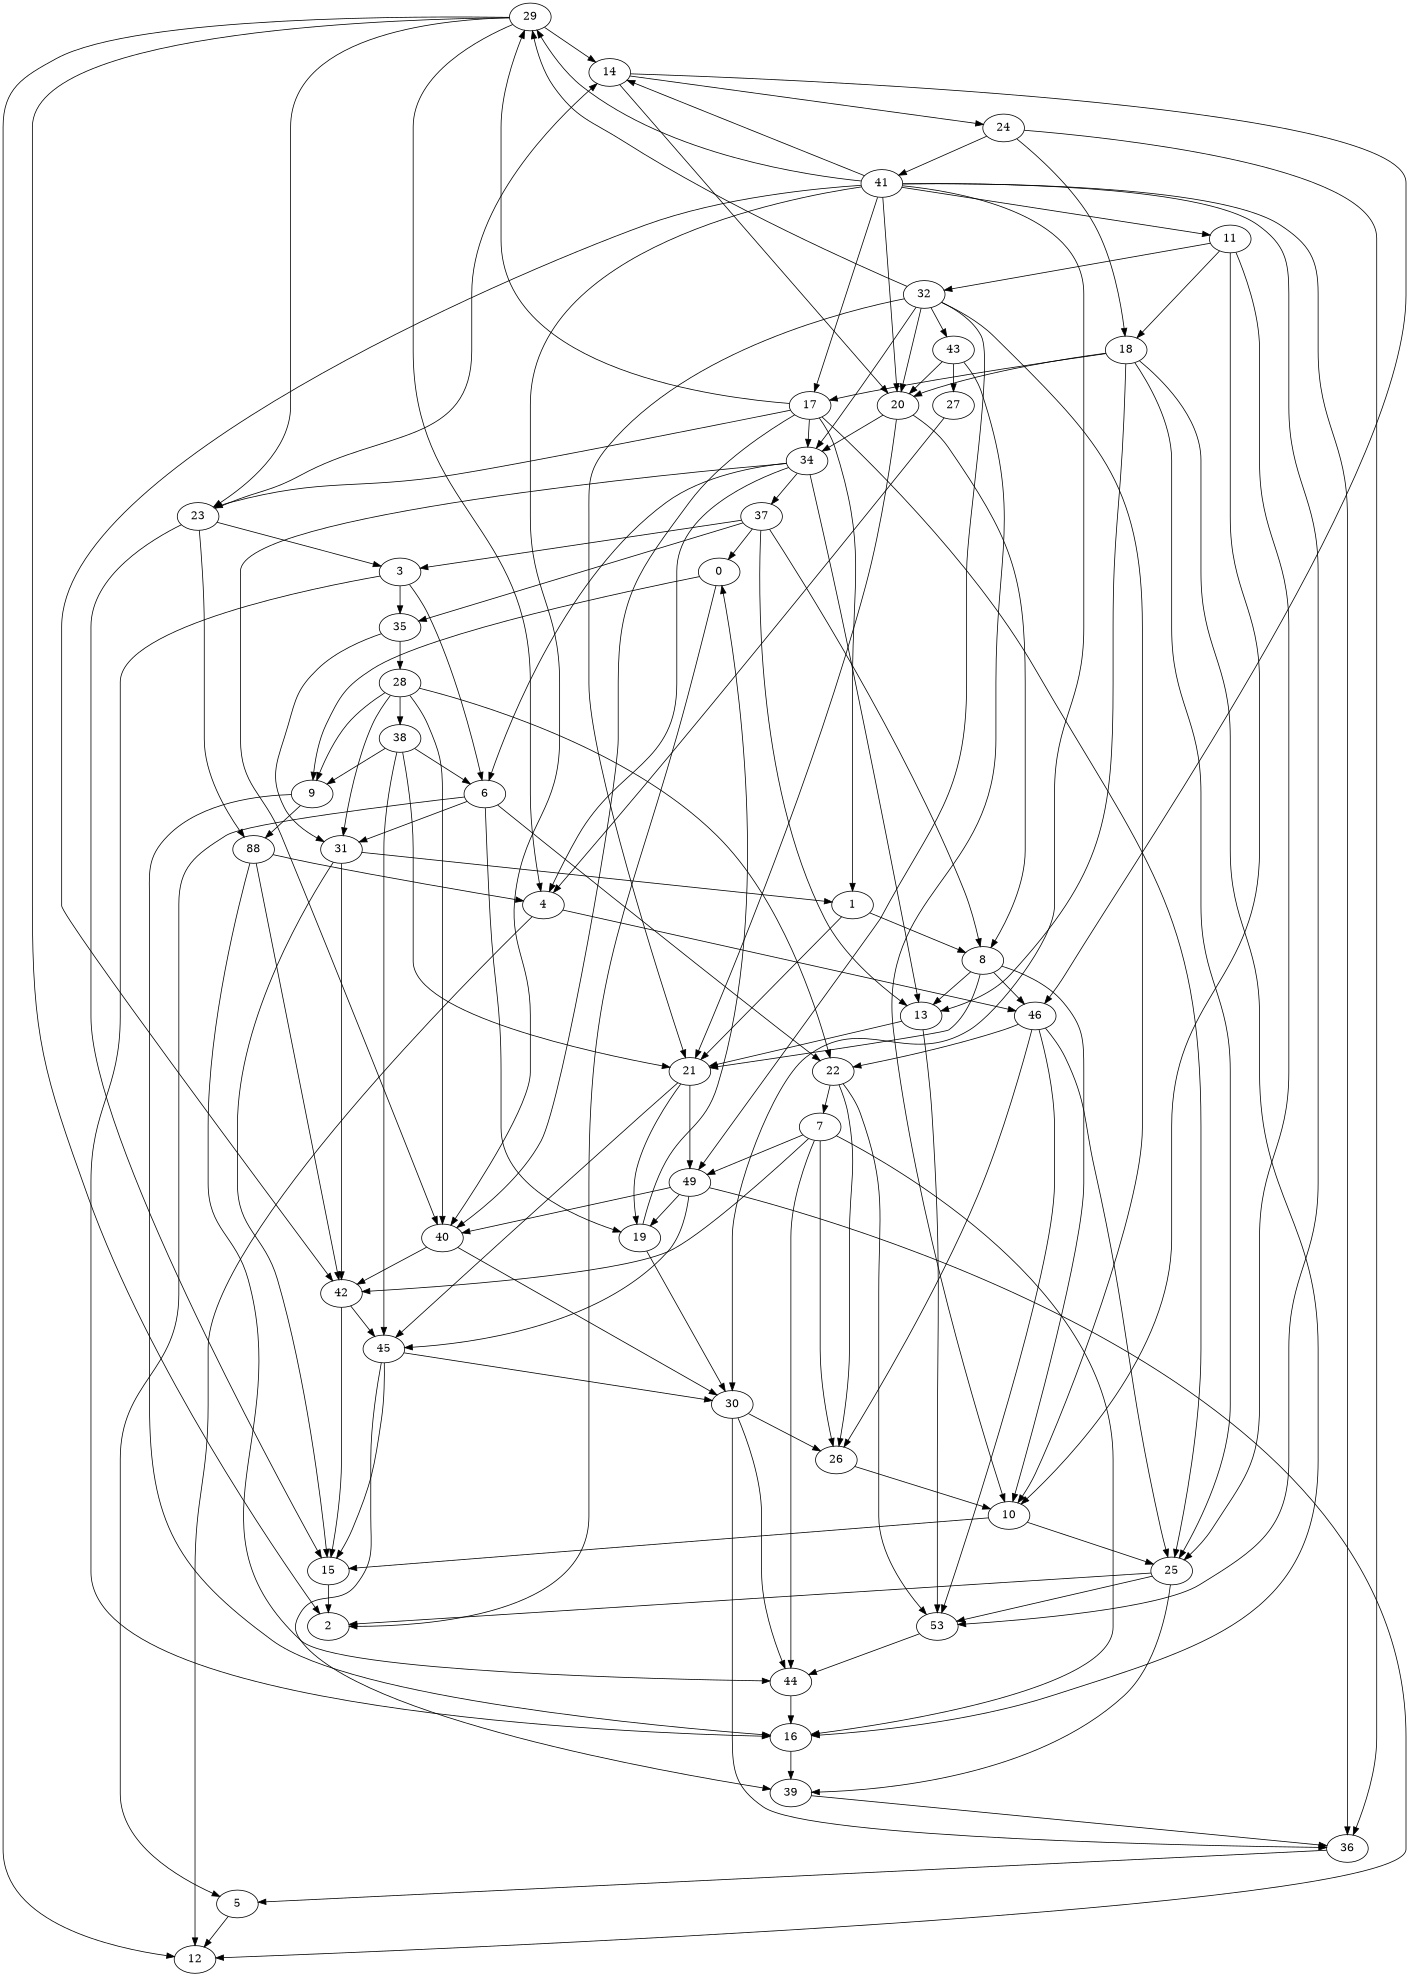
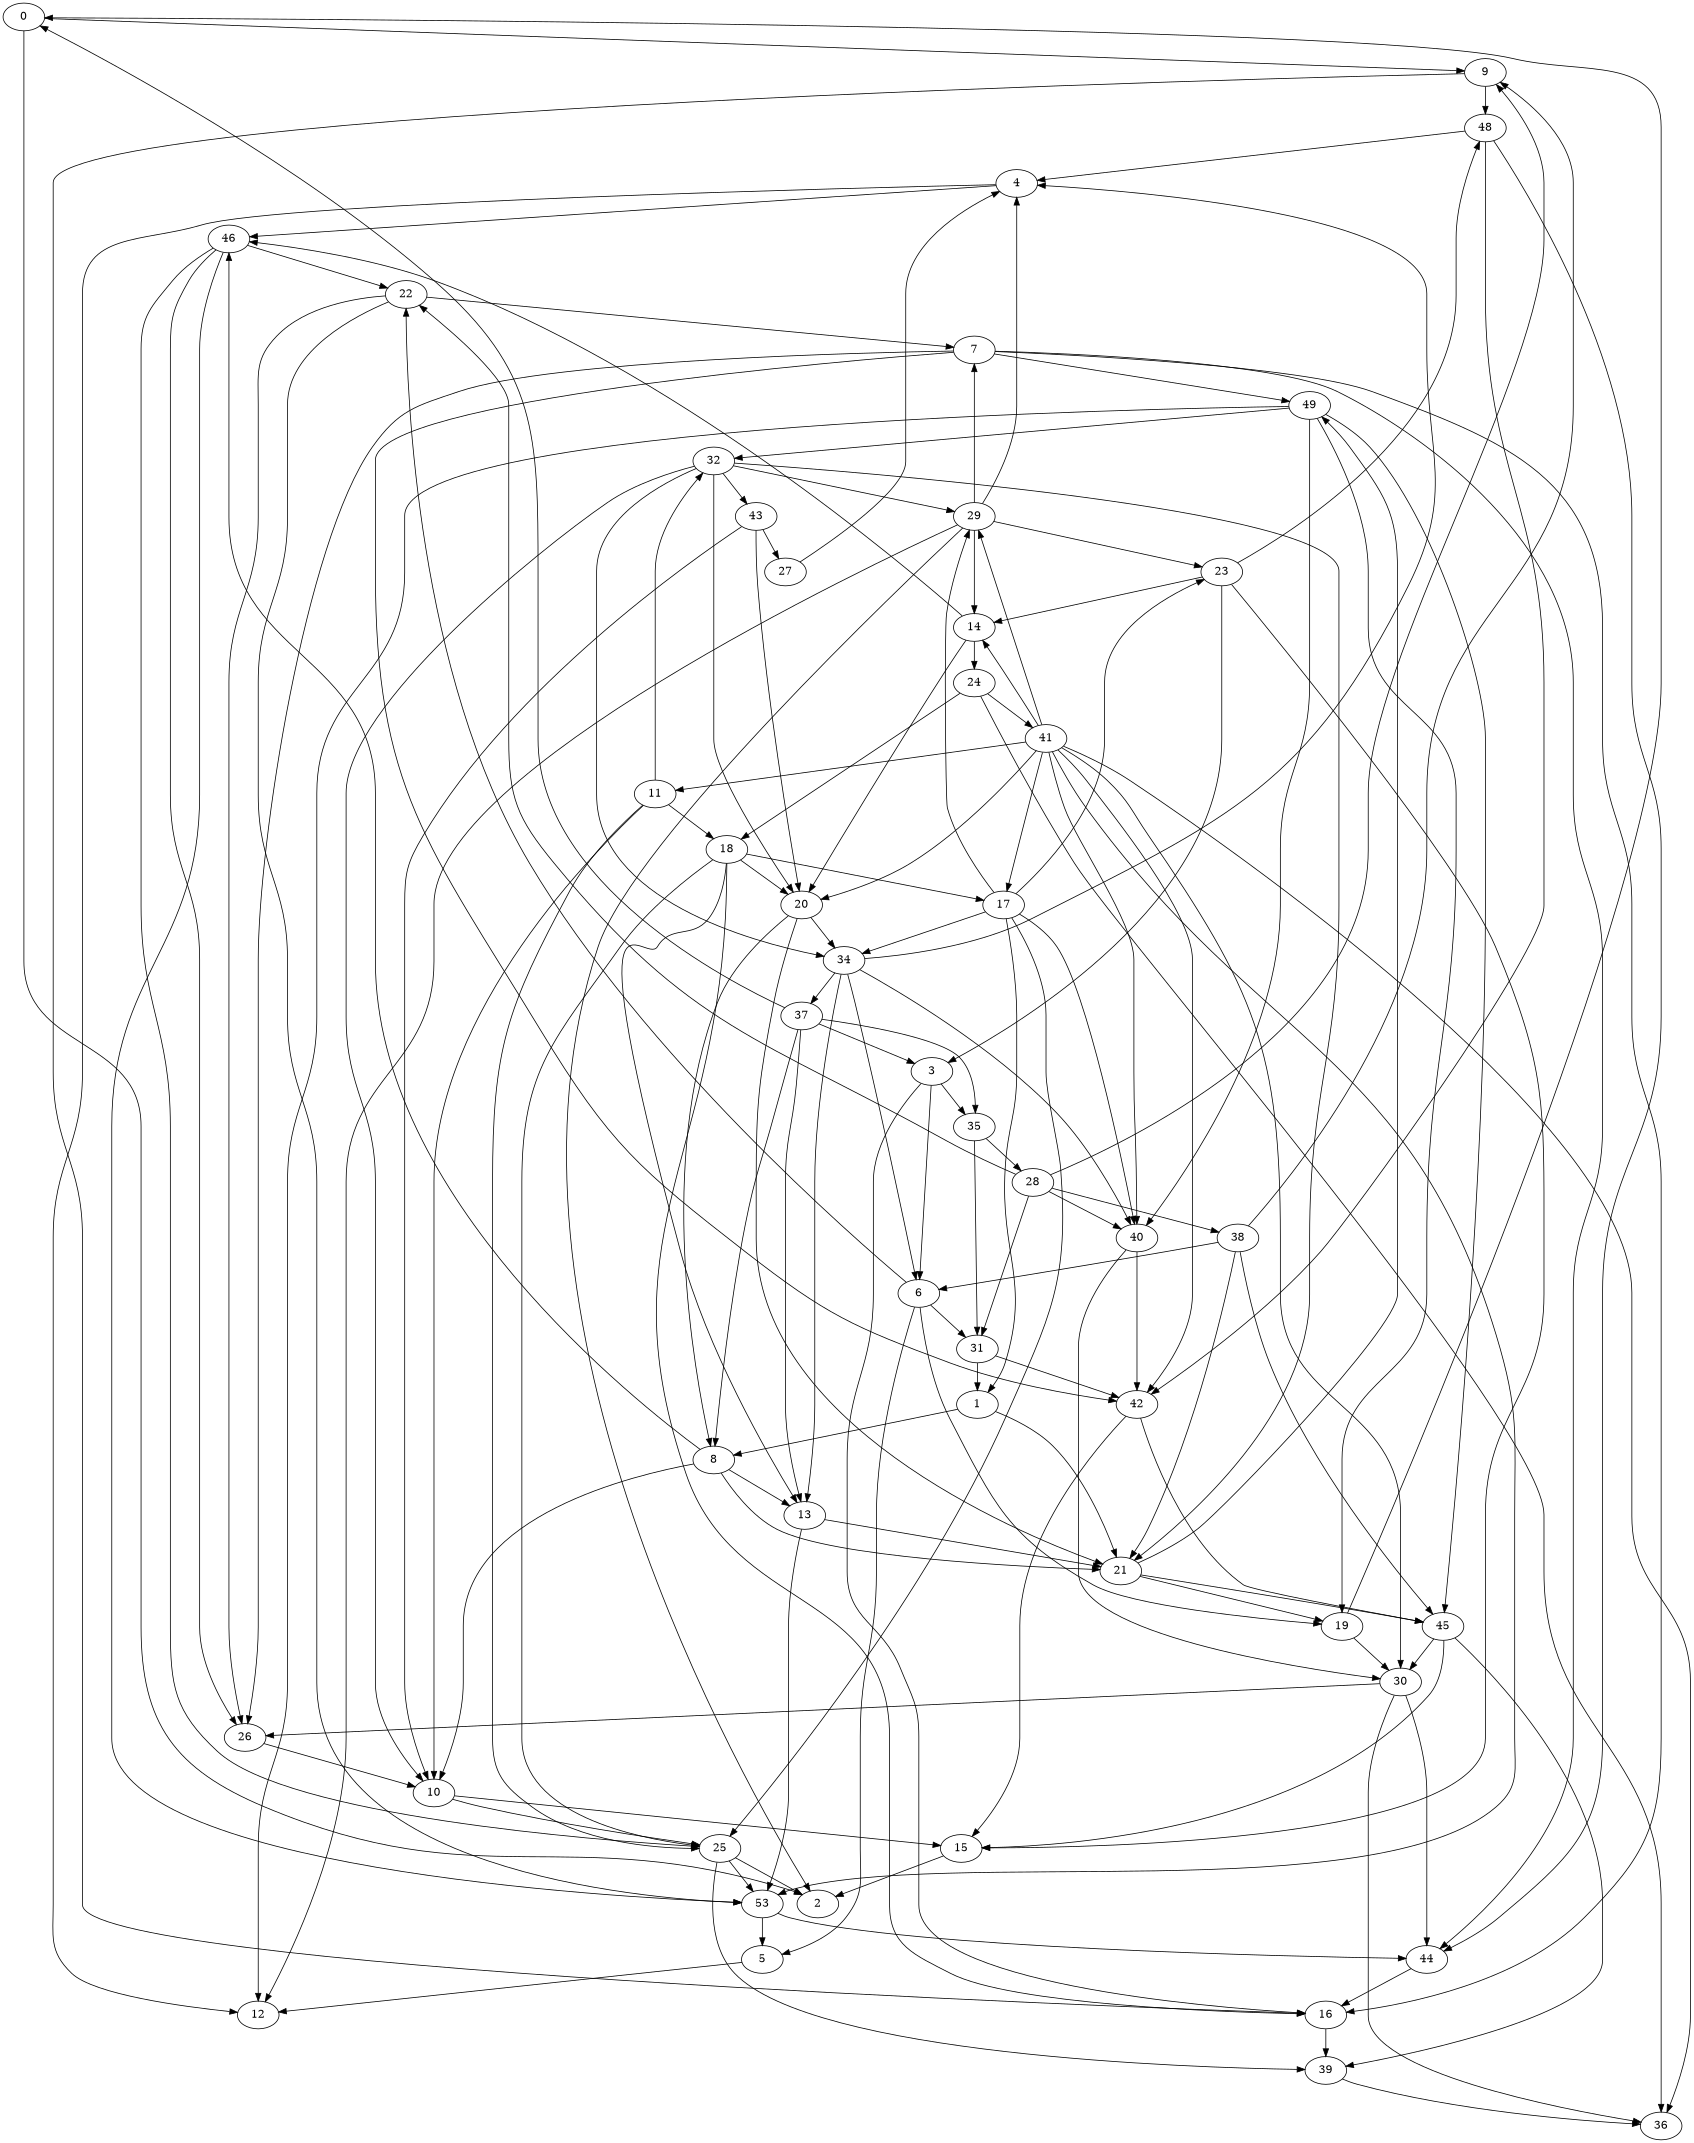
edge "29" -> "7": added
edge "32" -> "49": reversed
node "88": label "88" -> "48"
edge "31" -> "15": removed
edge "36" -> "5": now "53" -> "5"
